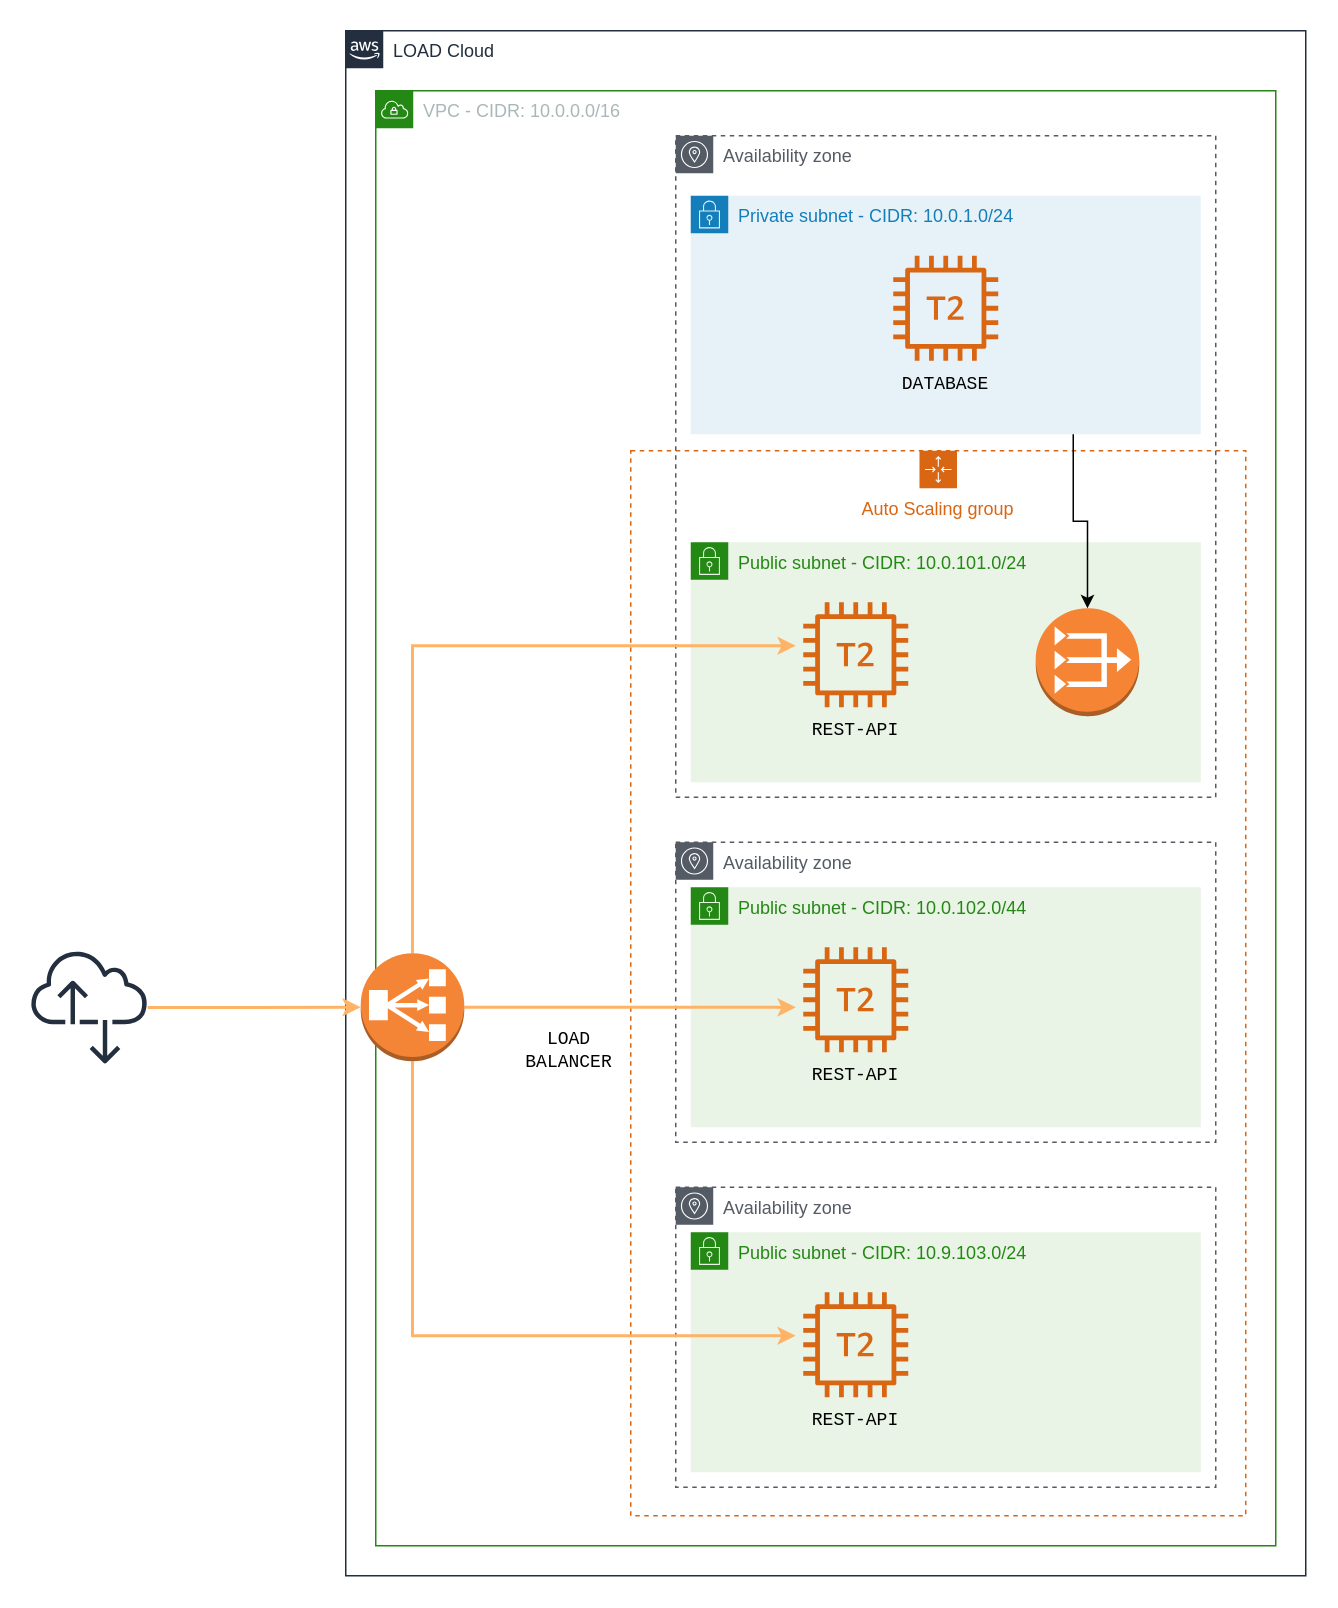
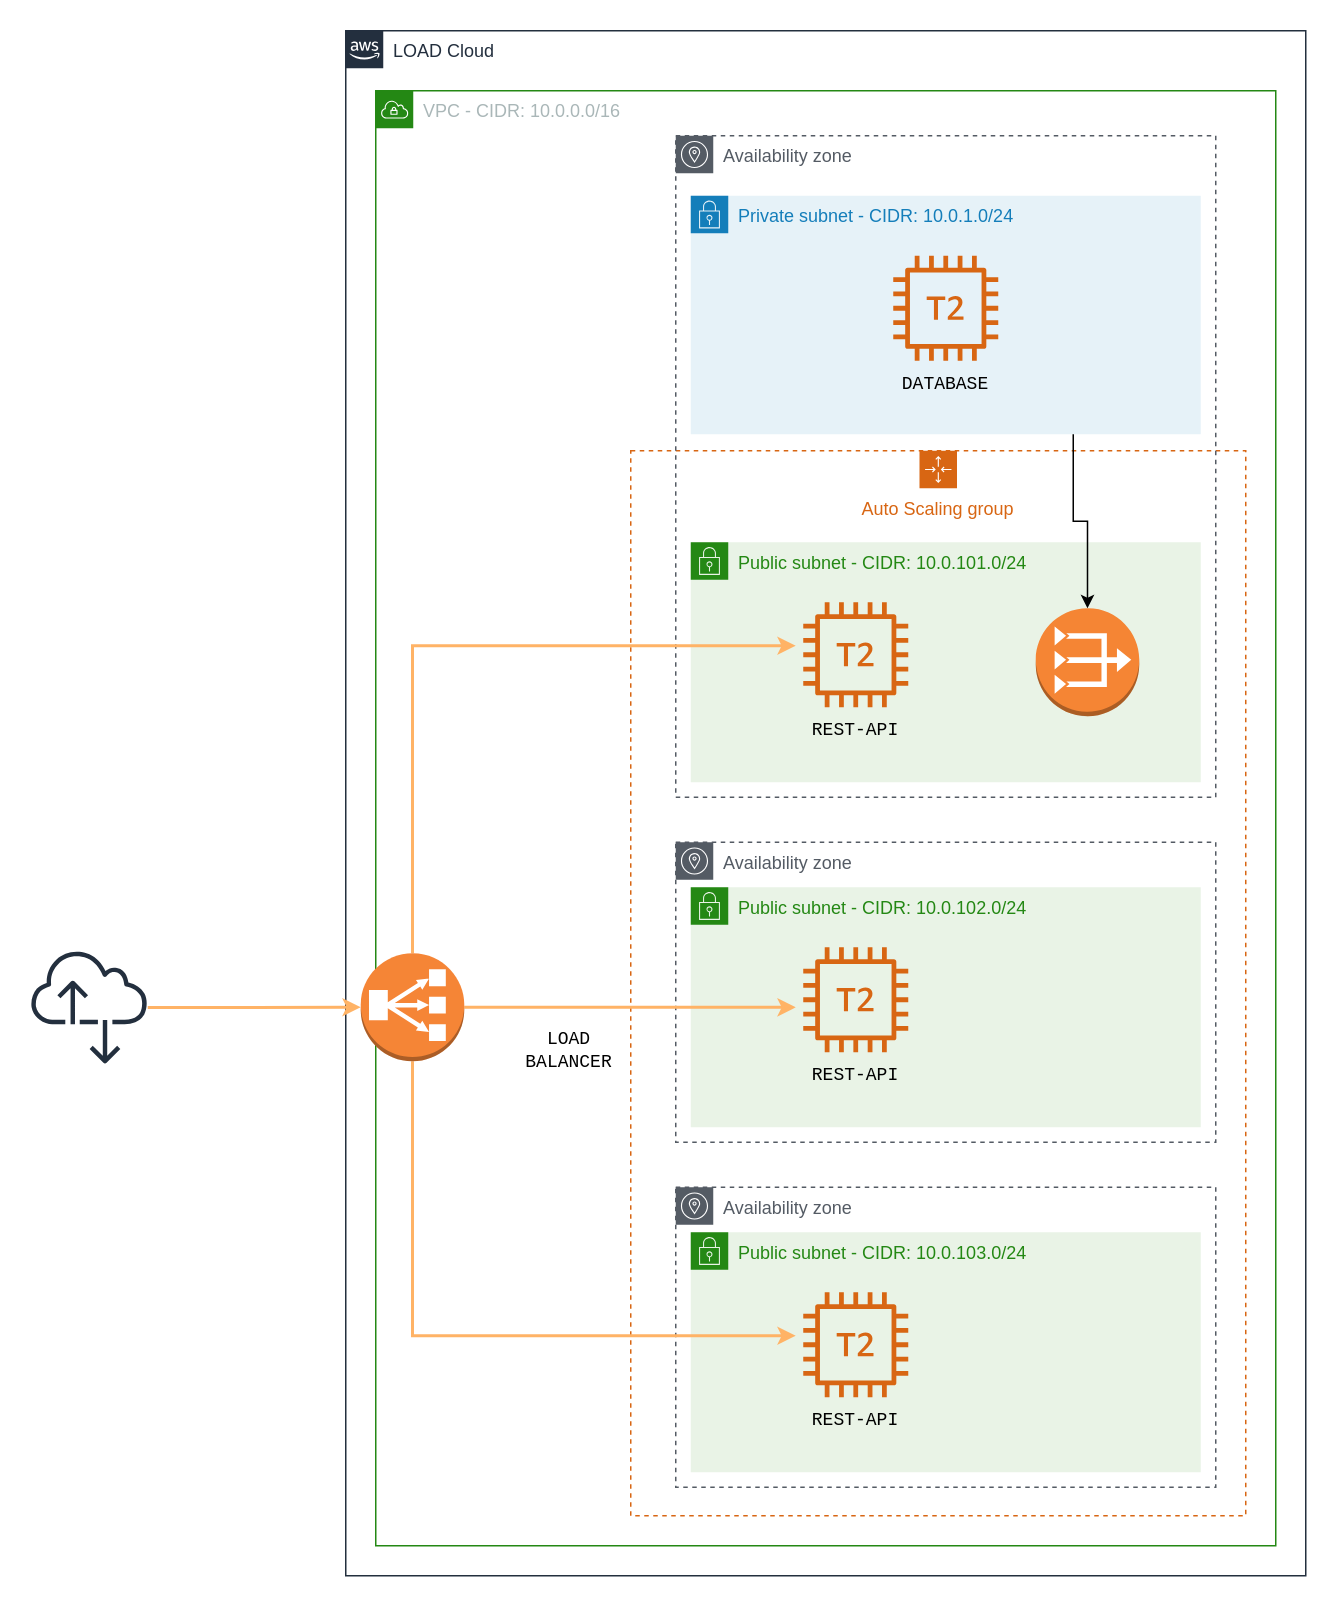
node "Public subnet - CIDR: 10.0.102.0/44": label "Public subnet - CIDR: 10.0.102.0/44" -> "Public subnet - CIDR: 10.0.102.0/24"
node "Public subnet - CIDR: 10.9.103.0/24": label "Public subnet - CIDR: 10.9.103.0/24" -> "Public subnet - CIDR: 10.0.103.0/24"
